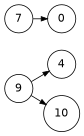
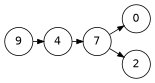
edge "4" -> "7": added
node "2": added
node "10": removed
